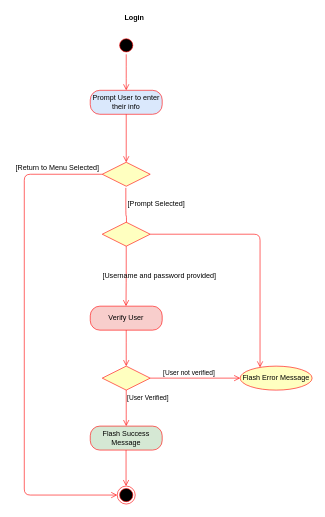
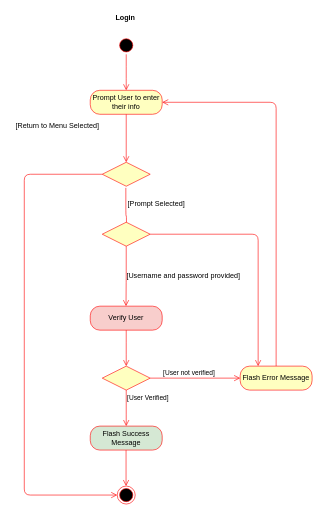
node "Login": moved (135, 18) -> (126, 18)
node "Prompt User to enter their info": fillcolor #dae8fc -> #ffffc0
node "[Return to Menu Selected]": moved (57, 168) -> (57, 126)
edge "Flash Error Message" -> "Prompt User to enter their info": added
node "[Username and password provided]": moved (159, 276) -> (183, 276)
node "Flash Error Message": shape ellipse -> rounded rectangle
